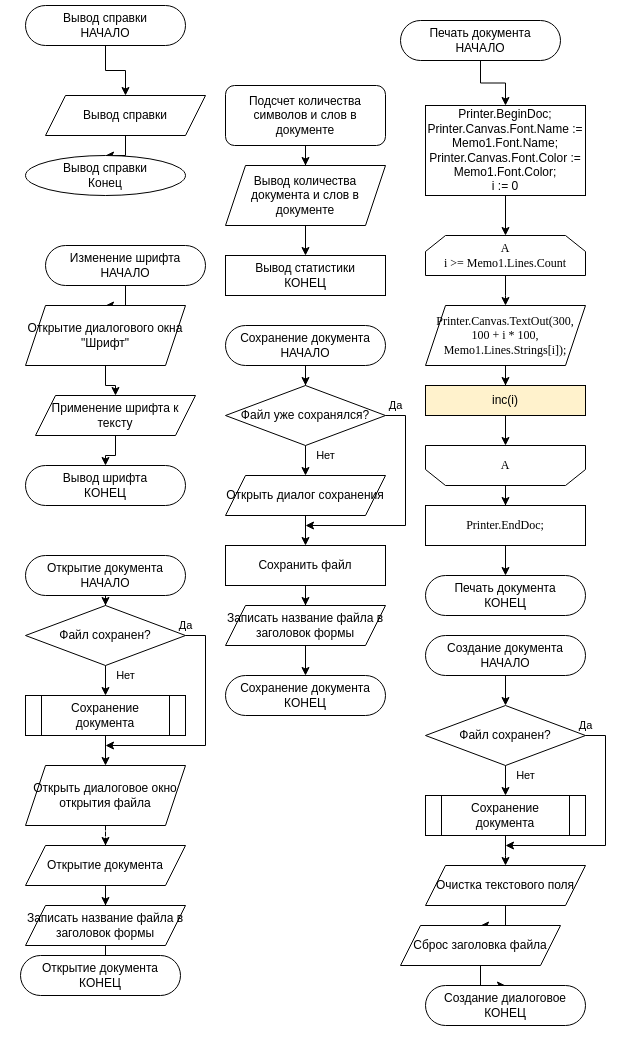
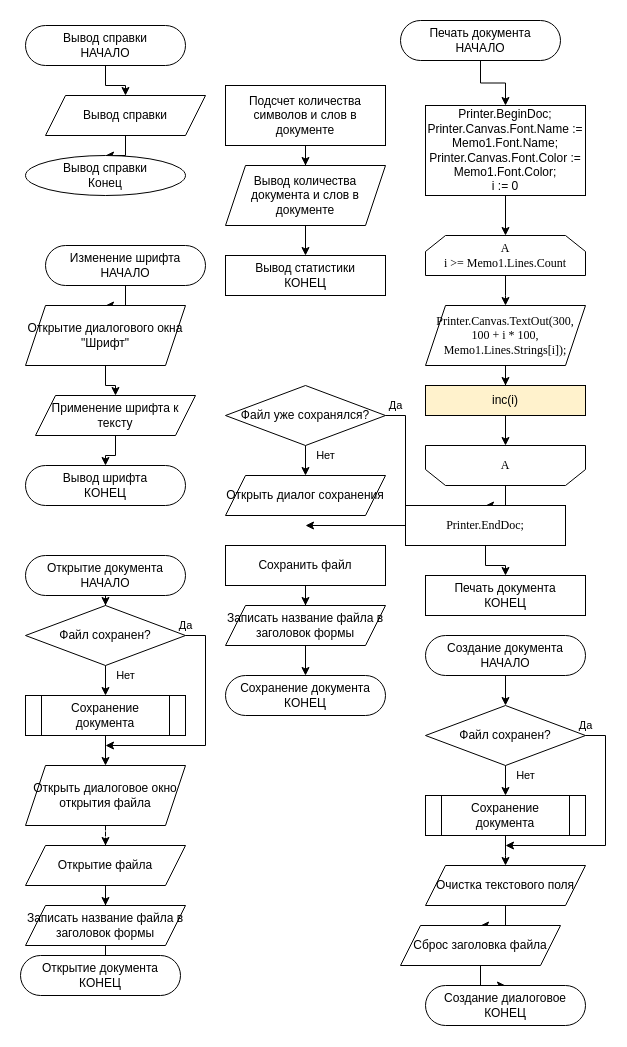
node "Вывод справки НАЧАЛО": moved (106, 26) -> (106, 46)
node "Подсчет количества символов и слов в документе": shape rounded rectangle -> rectangle
node "Сохранение документа НАЧАЛО": removed
edge "Сохранение документа НАЧАЛО" -> "Файл уже сохранялся?": removed
node "Printer.EndDoc;": moved (506, 526) -> (486, 526)
edge "Открыть диалог сохранения" -> "Сохранить файл": removed
node "Печать документа КОНЕЦ": shape rounded rectangle -> rectangle
node "Открытие документа": label "Открытие документа" -> "Открытие файла"
